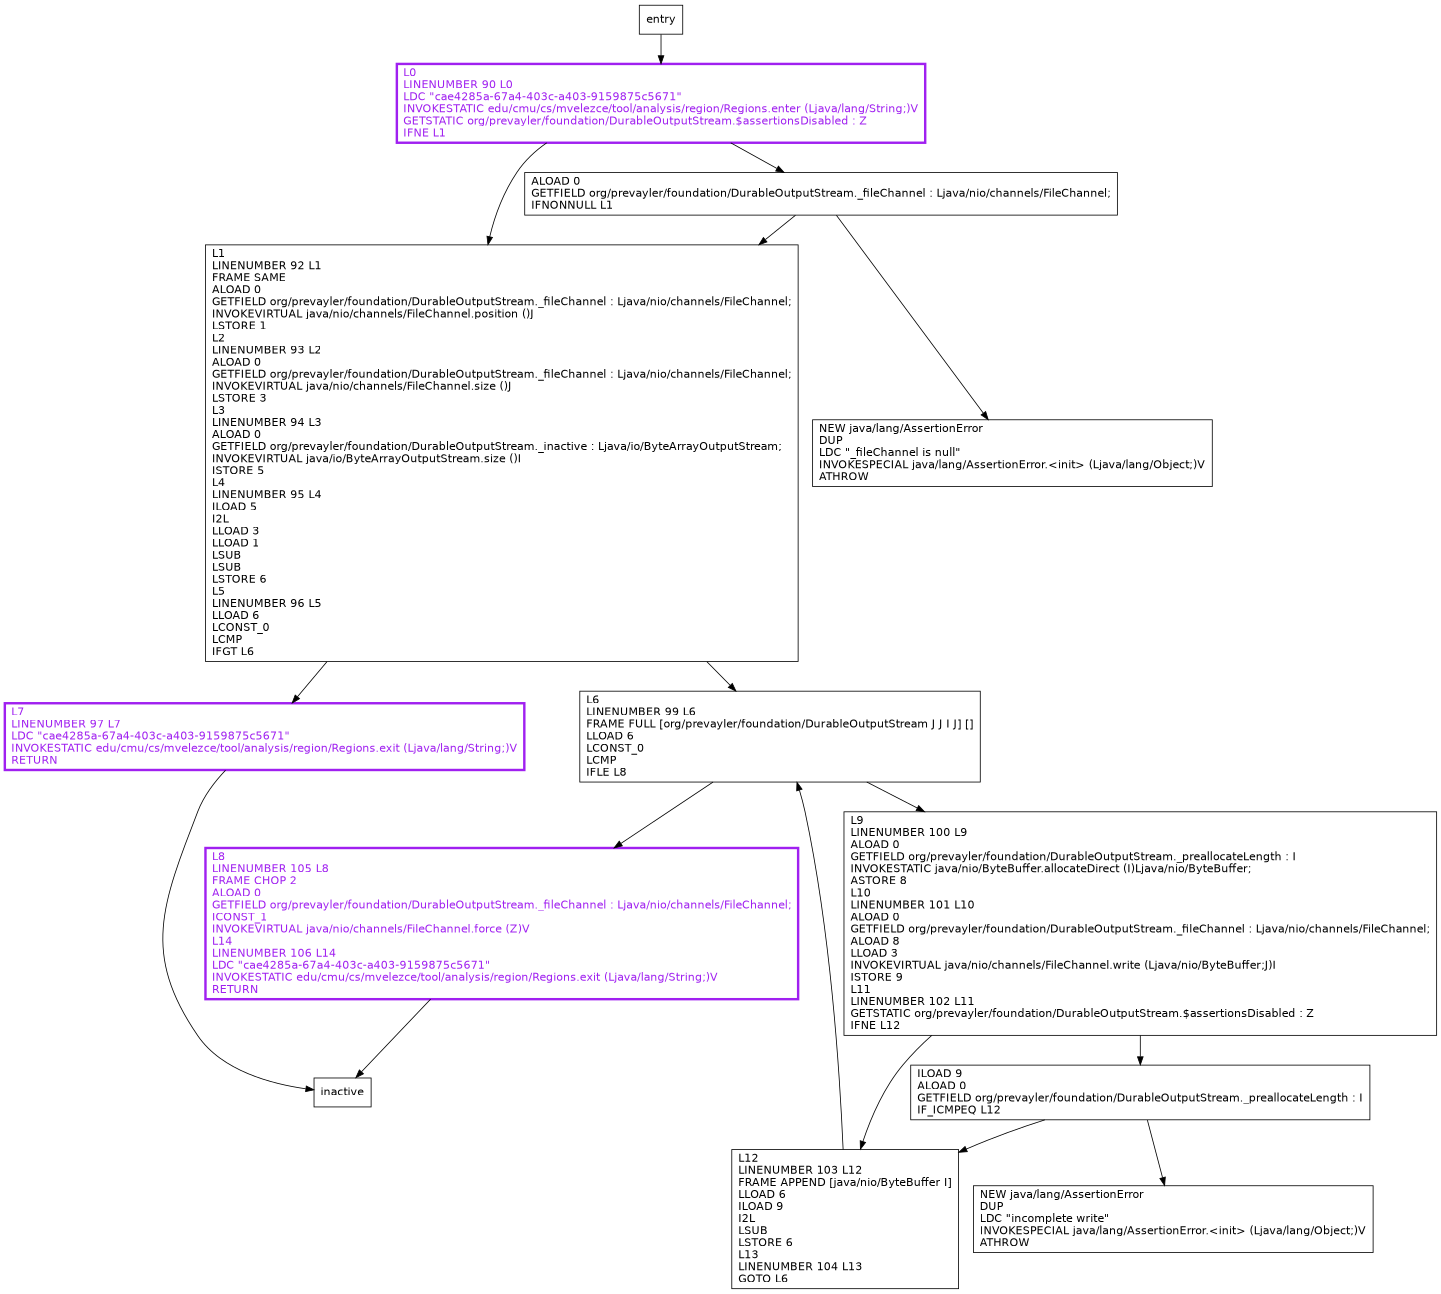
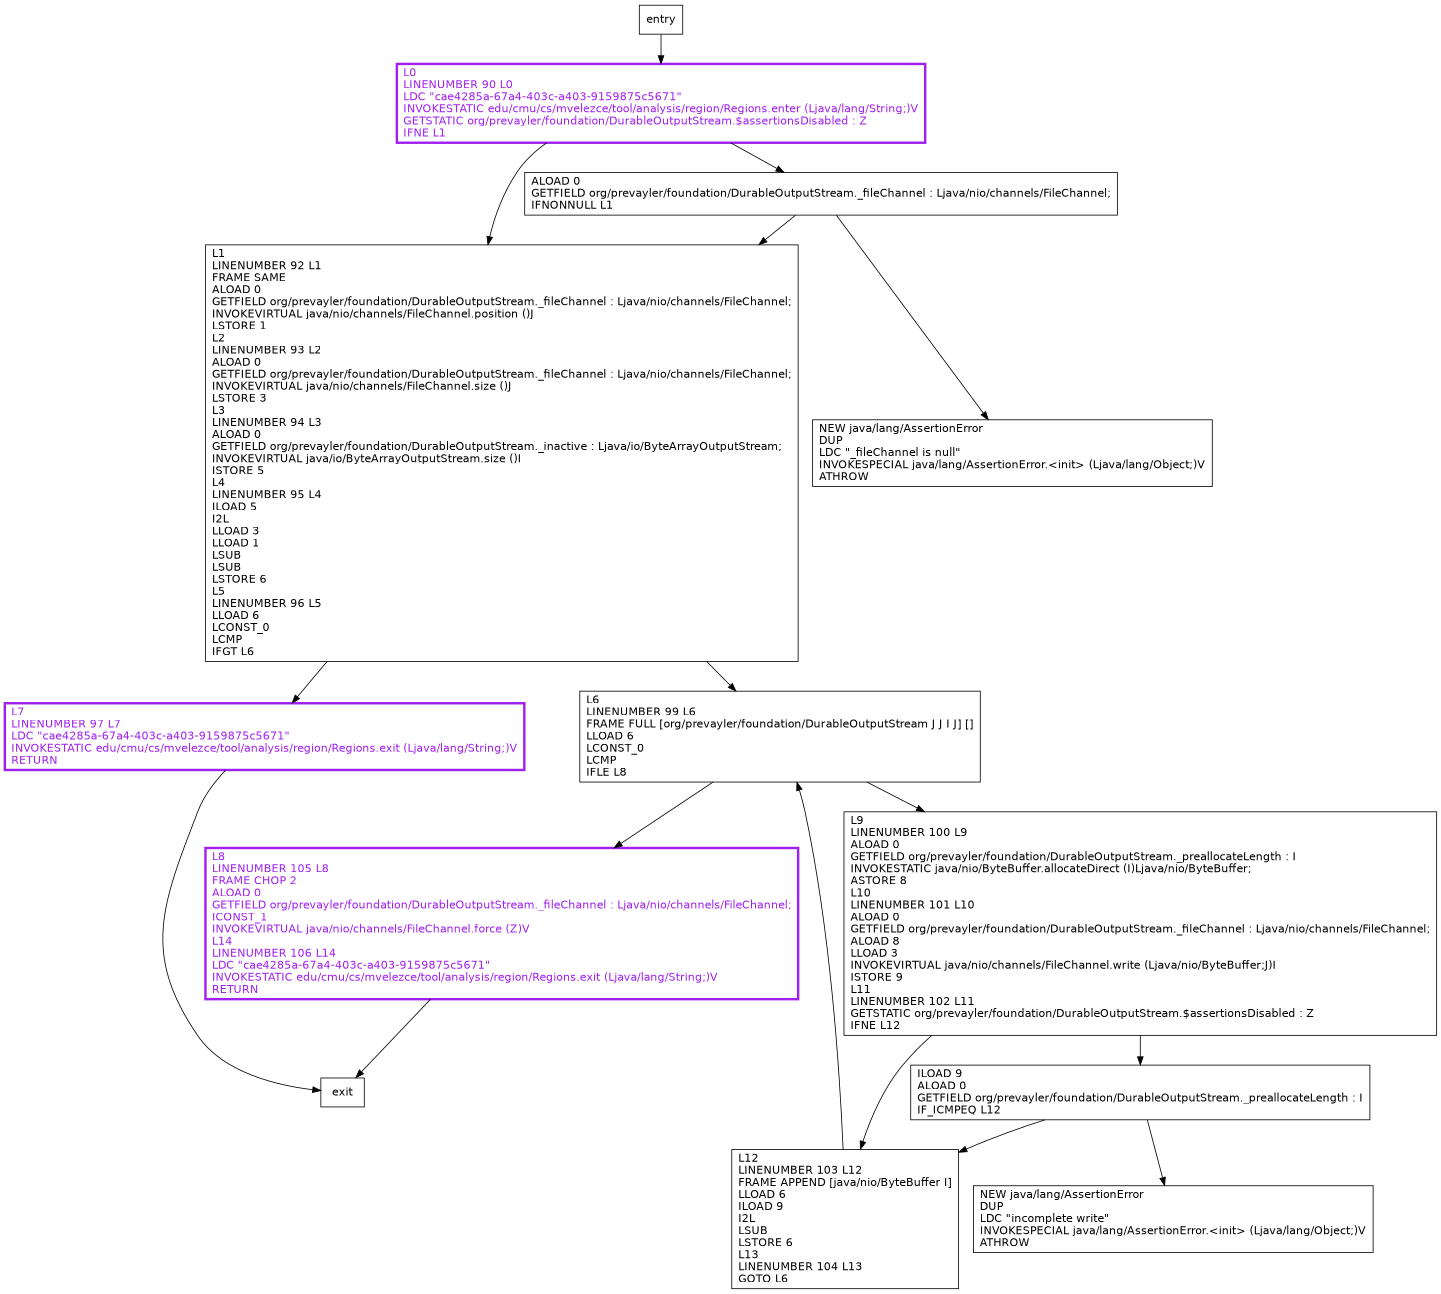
node "inactive": label "inactive" -> "exit"
